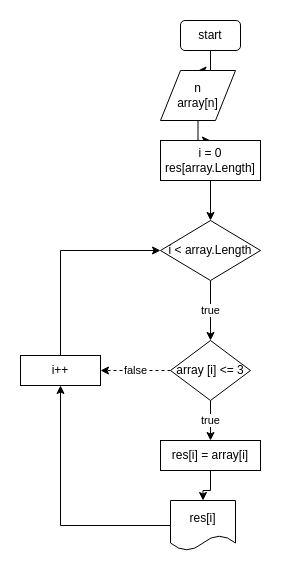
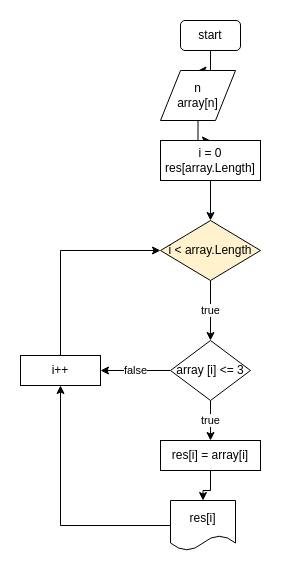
node "i < array.Length": fillcolor #ffffff -> #fff2cc
edge "array [i] <= 3" -> "i++": style dashed -> solid
